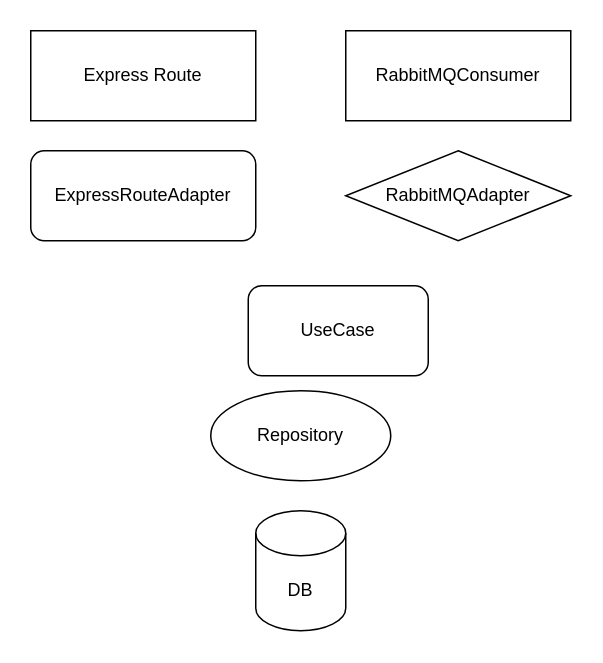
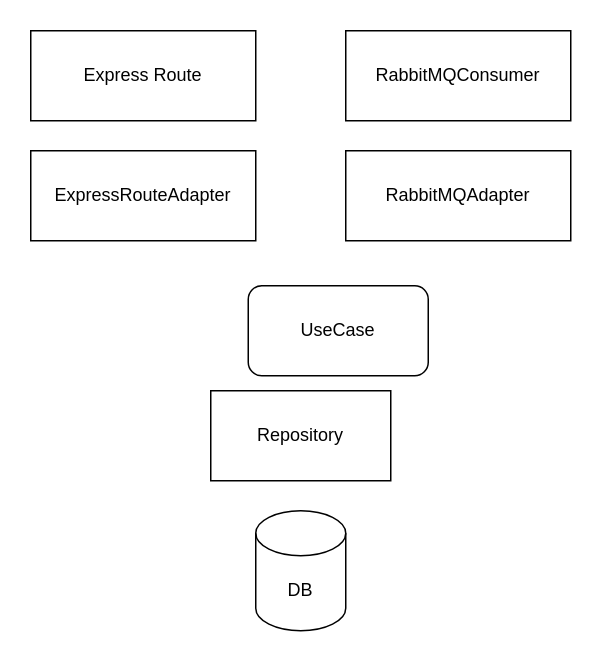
node "ExpressRouteAdapter": shape rounded rectangle -> rectangle
node "RabbitMQAdapter": shape diamond -> rectangle
node "Repository": shape ellipse -> rectangle
